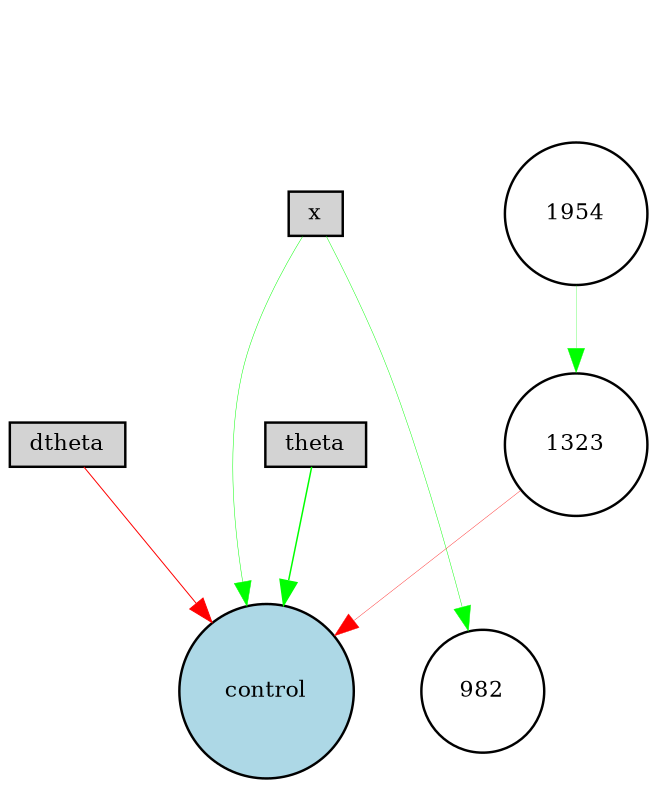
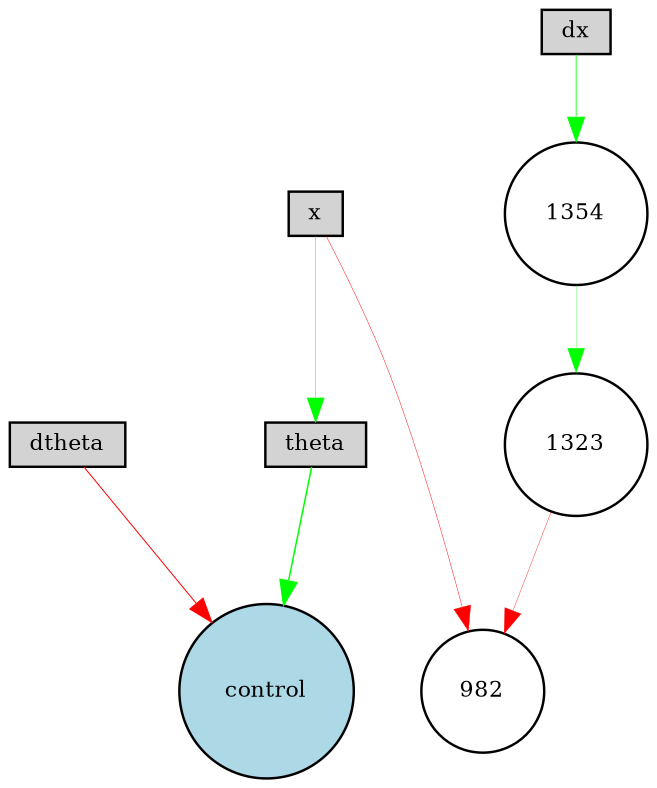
node "dx": added
node "1954": label "1954" -> "1354"
edge "x" -> "control": now "x" -> "theta"
edge "x" -> "982": color green -> red
edge "1323" -> "control": now "1323" -> "982"
